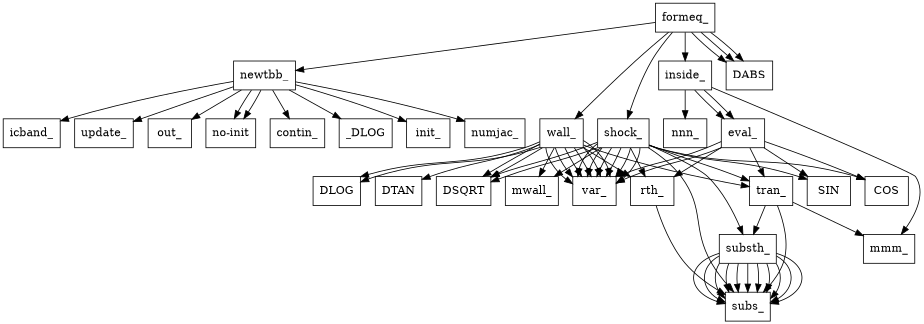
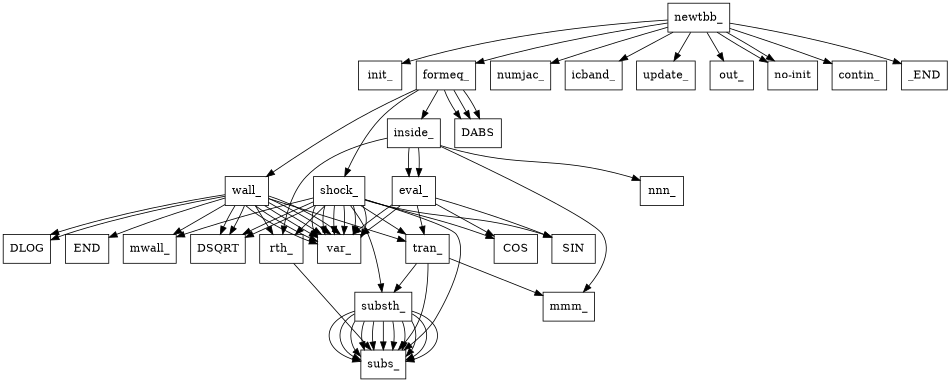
edge "formeq_" -> "newtbb_": reversed
node "_DLOG": label "_DLOG" -> "_END"
edge "eval_" -> "rth_": now "inside_" -> "rth_"
node "DTAN": label "DTAN" -> "END"
